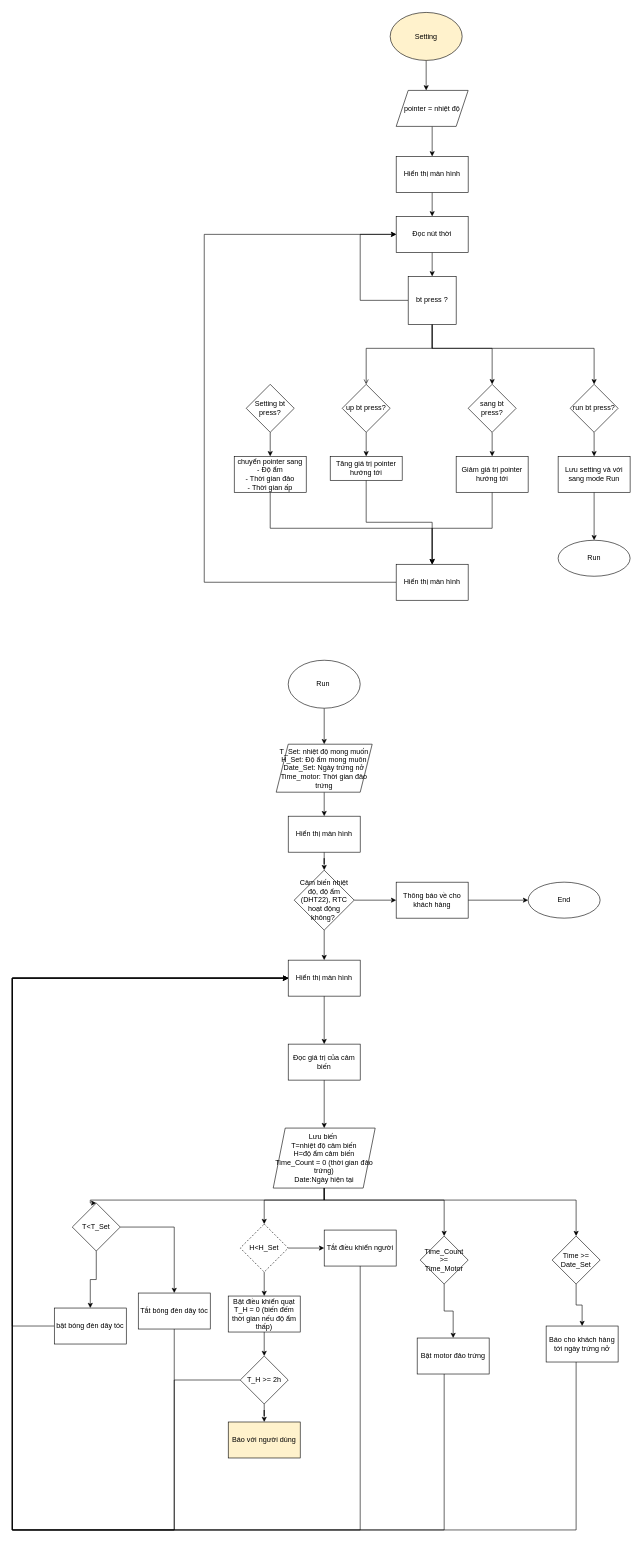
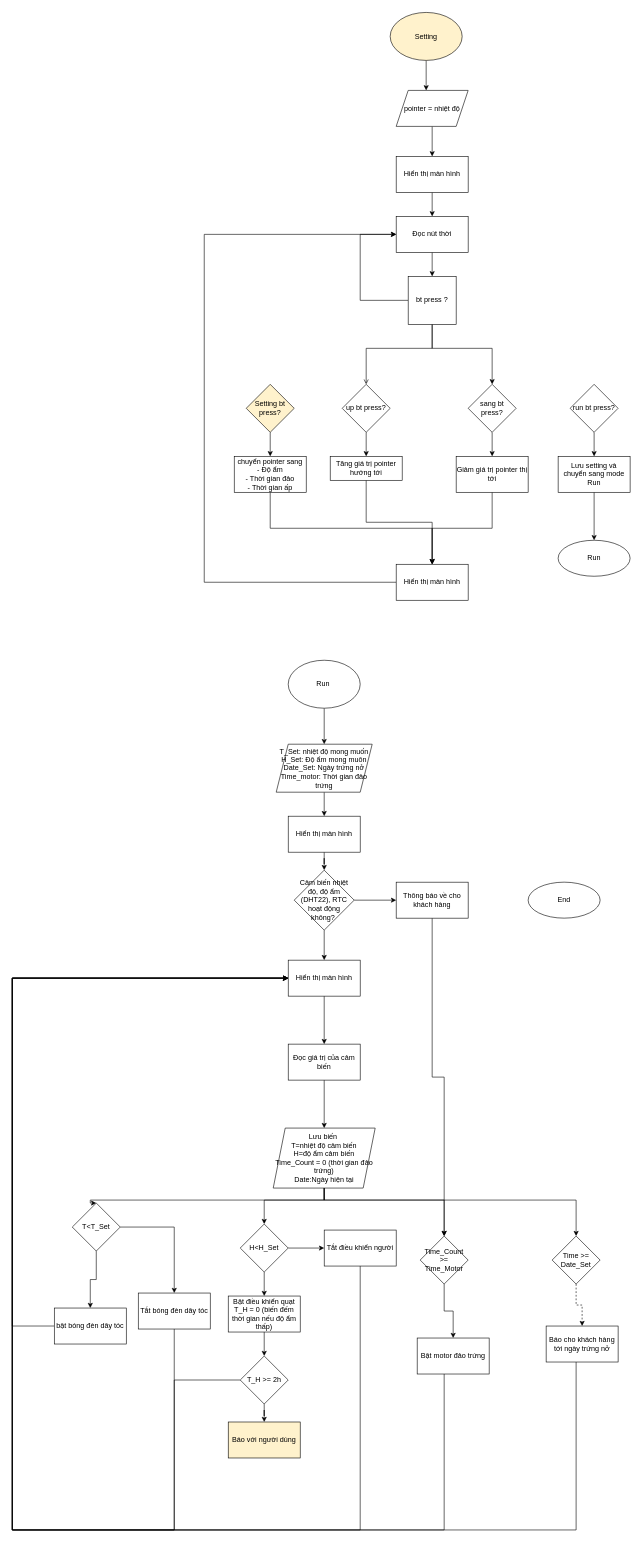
edge "bt press ?" -> "run bt press?": removed
node "Setting bt press?": fillcolor #ffffff -> #fff2cc
node "Giảm giá trị pointer hướng tới": label "Giảm giá trị pointer hướng tới" -> "Giảm giá trị pointer thị tới"
node "Lưu setting và với sang mode Run": label "Lưu setting và với sang mode Run" -> "Lưu setting và chuyển sang mode Run"
edge "Thông báo về cho khách hàng" -> "End": now "Thông báo về cho khách hàng" -> "Time_Count >= Time_Motor"
node "H<H_Set": style dashed -> solid
edge "Time >= Date_Set" -> "Báo cho khách hàng tới ngày trứng nở": style solid -> dashed
